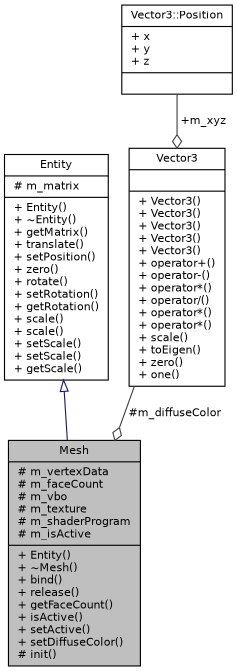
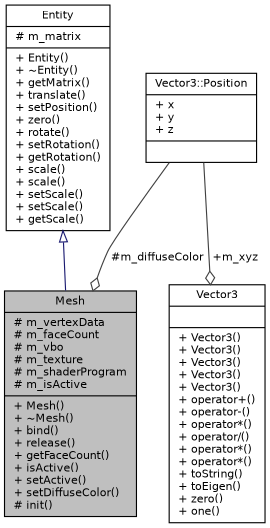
node "Vector3": text "+ scale()" -> "+ toString()"
edge "Vector3" -> "Mesh": now "Vector3::Position" -> "Mesh"
node "Mesh": text "+ Entity()" -> "+ Mesh()"
